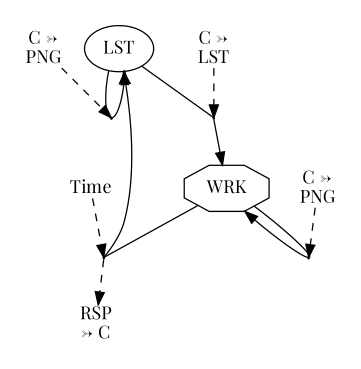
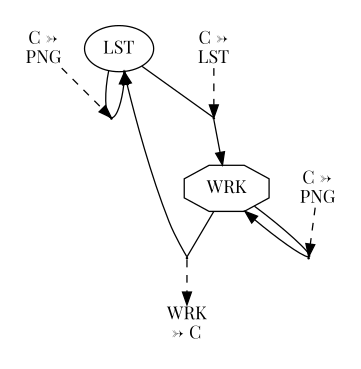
node "Time": removed
node "RSP → C": label "RSP → C" -> "WRK → C"
